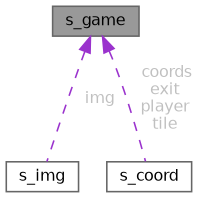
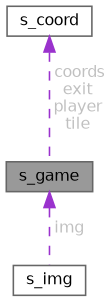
edge "s_coord" -> "s_game": reversed
